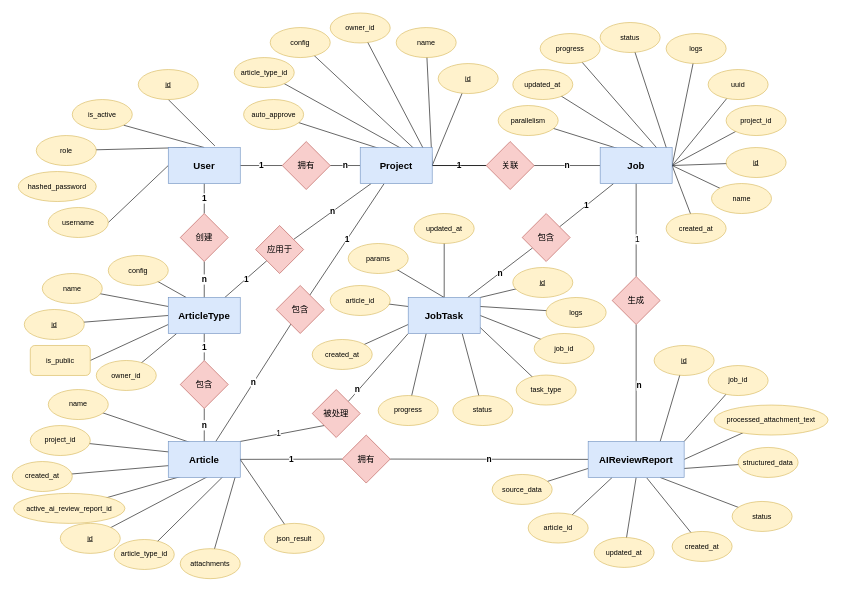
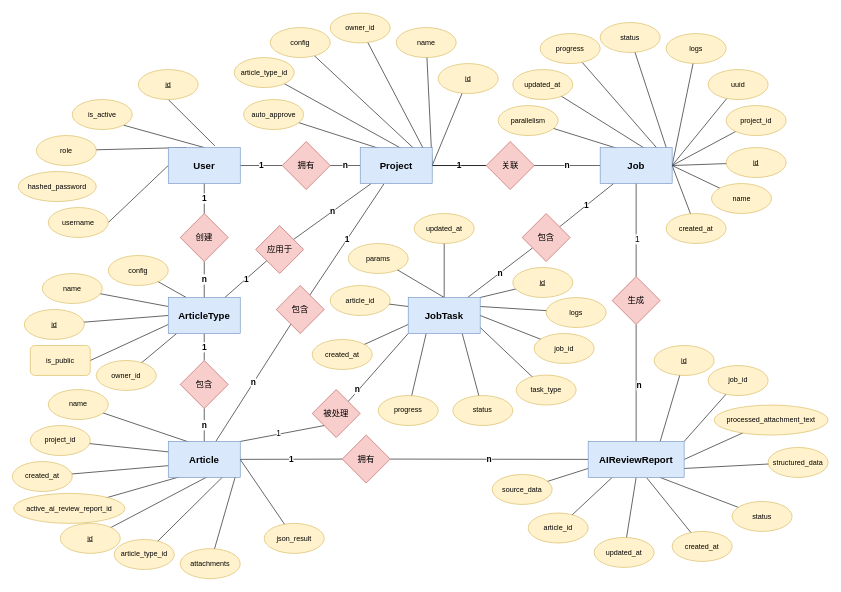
node "structured_data": moved (768, 462) -> (798, 462)
